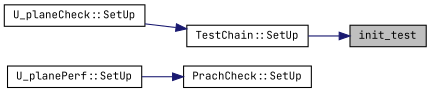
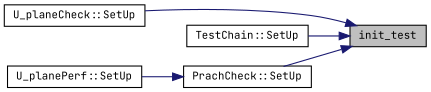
edge "U_planeCheck::SetUp" -> "TestChain::SetUp": now "U_planeCheck::SetUp" -> "init_test"
edge "PrachCheck::SetUp" -> "init_test": added
